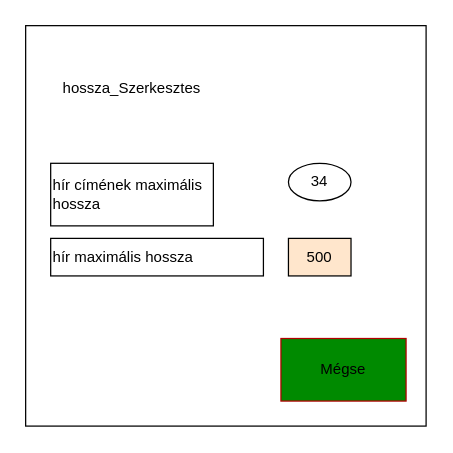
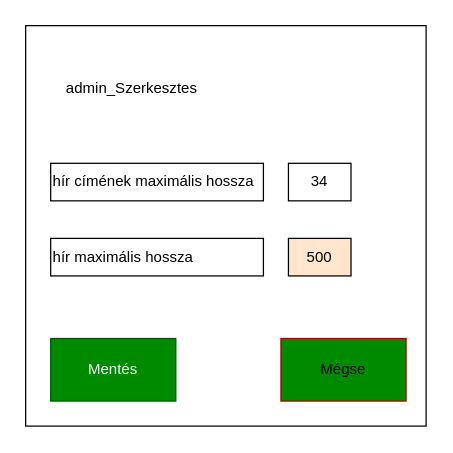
node "hossza_Szerkesztes": label "hossza_Szerkesztes" -> "admin_Szerkesztes"
node "34": shape ellipse -> rectangle
node "hír címének maximális hossza": size 163x63 -> 213x38
node "Mentés": added
